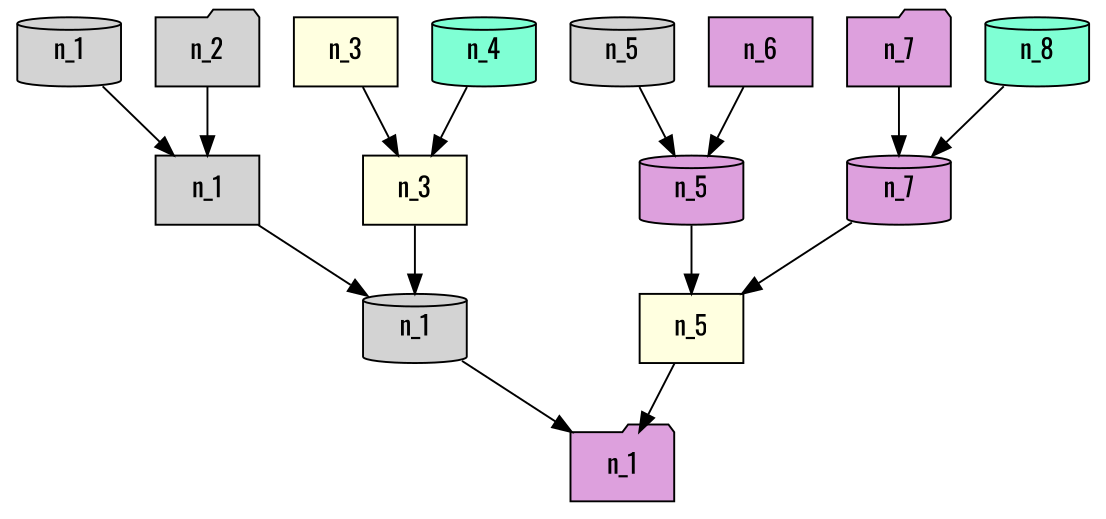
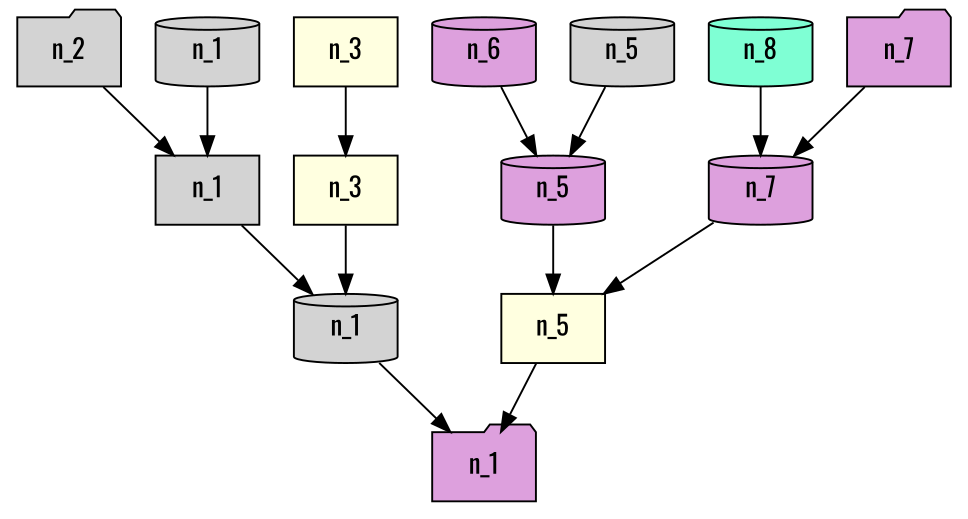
node "n_4": removed
node "n_6": shape box -> cylinder
